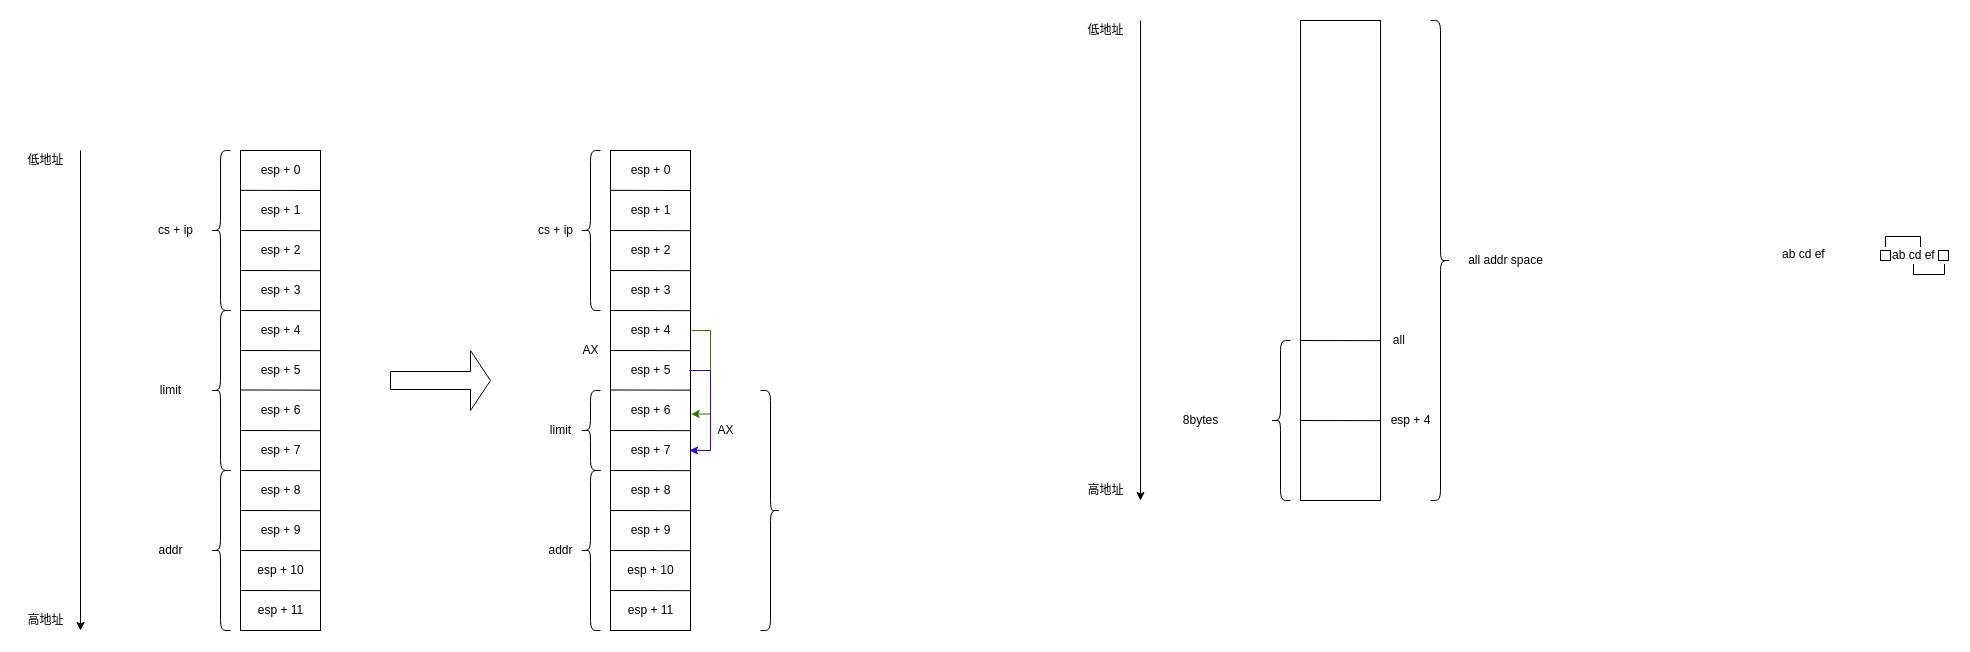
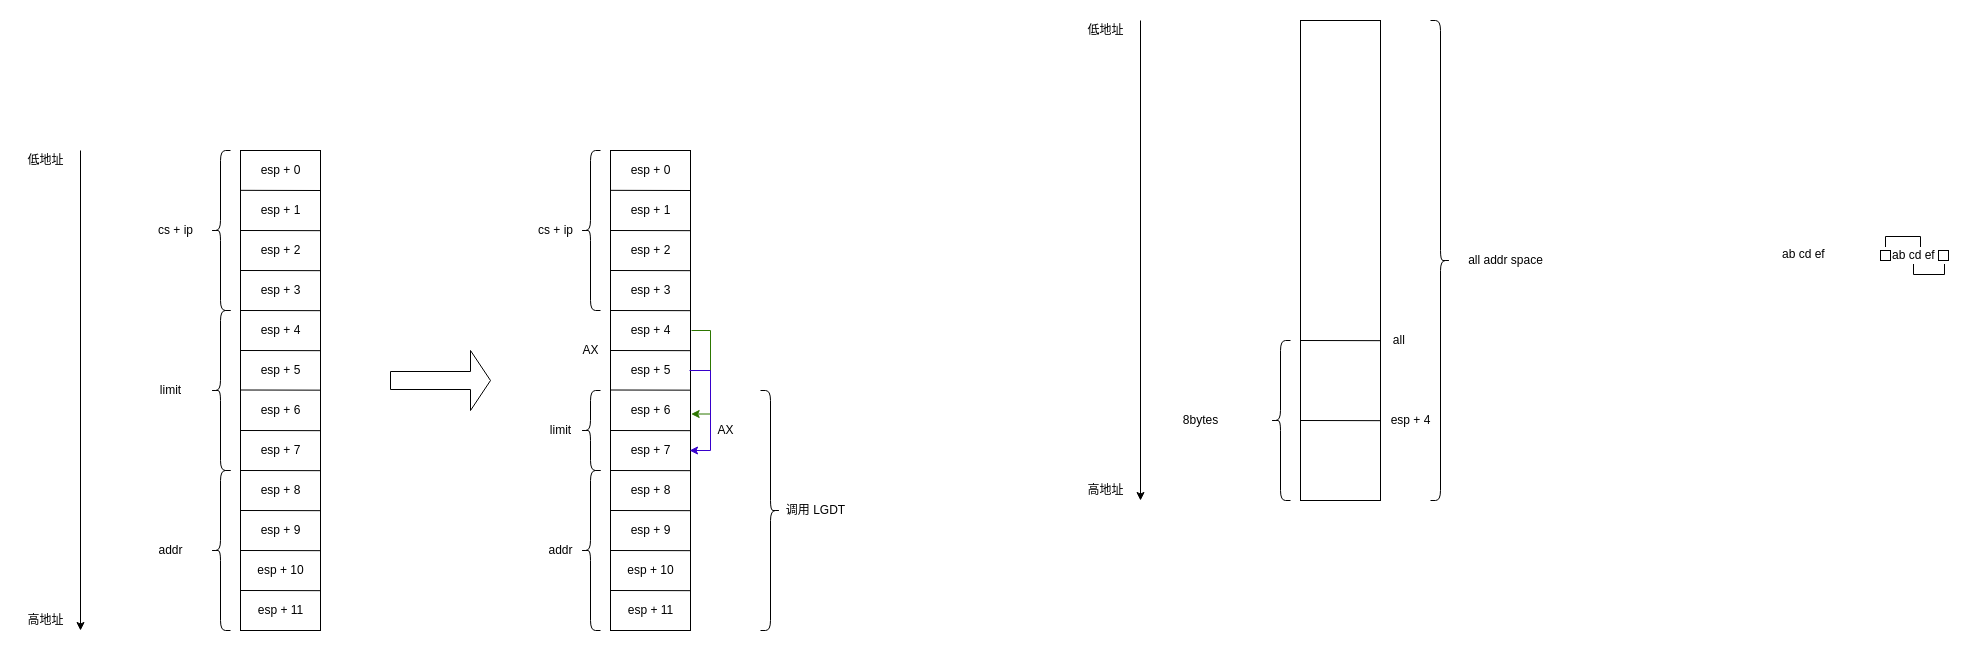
node "调用 LGDT": added
